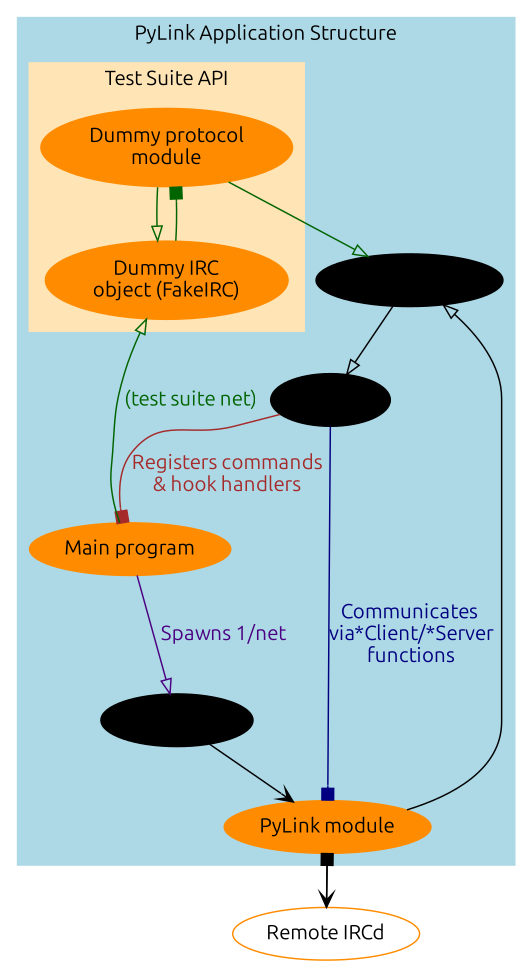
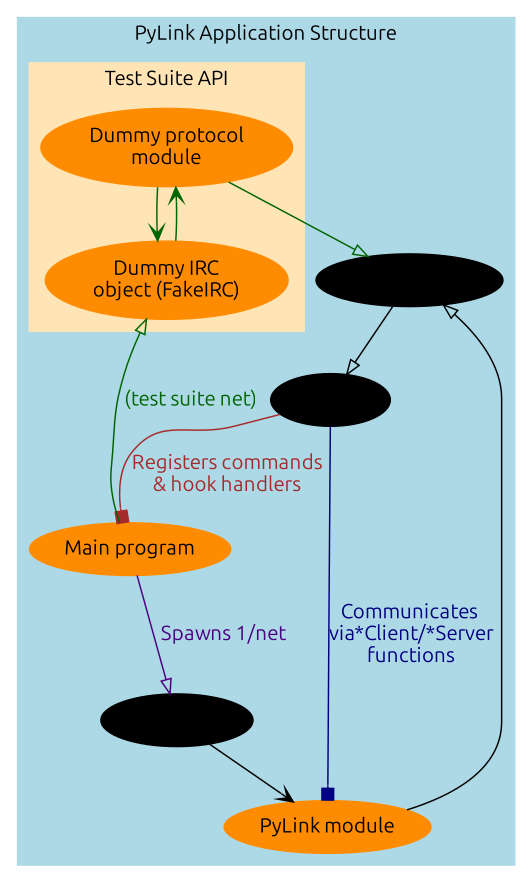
edge "Dummy protocol module" -> "Dummy IRC object (FakeIRC)": arrowhead onormal -> vee
edge "Dummy IRC object (FakeIRC)" -> "Dummy protocol module": arrowhead box -> vee
node "Remote IRCd": removed
